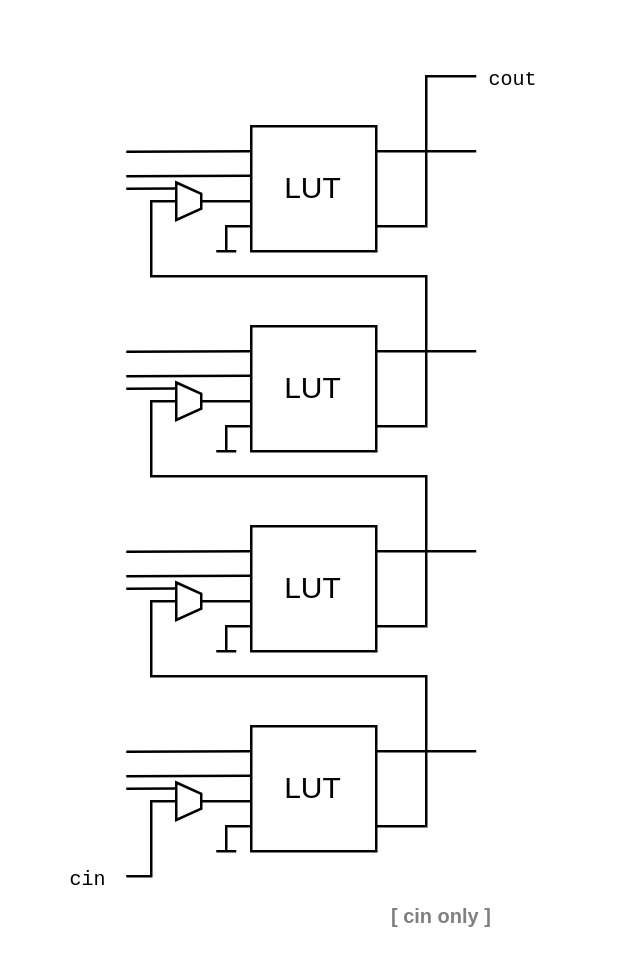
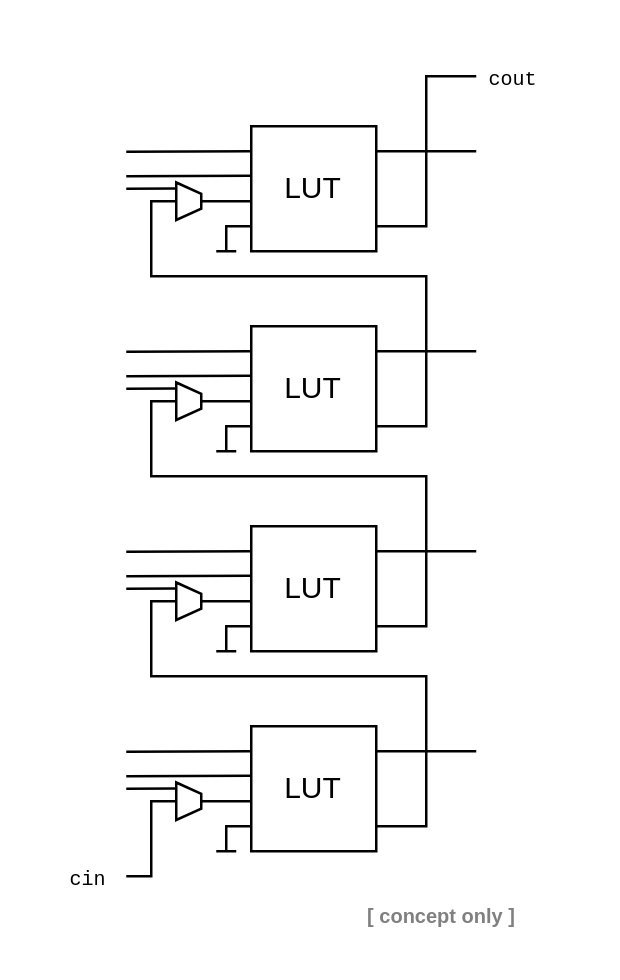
node "[ cin only ]": label "[ cin only ]" -> "[ concept only ]"
